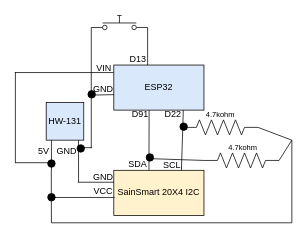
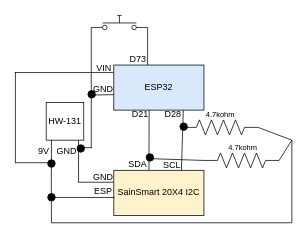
node "D13": label "D13" -> "D73"
node "D91": label "D91" -> "D21"
node "D22": label "D22" -> "D28"
node "HW-131": fillcolor #dae8fc -> #ffffff
node "5V": label "5V" -> "9V"
node "VCC": label "VCC" -> "ESP"
